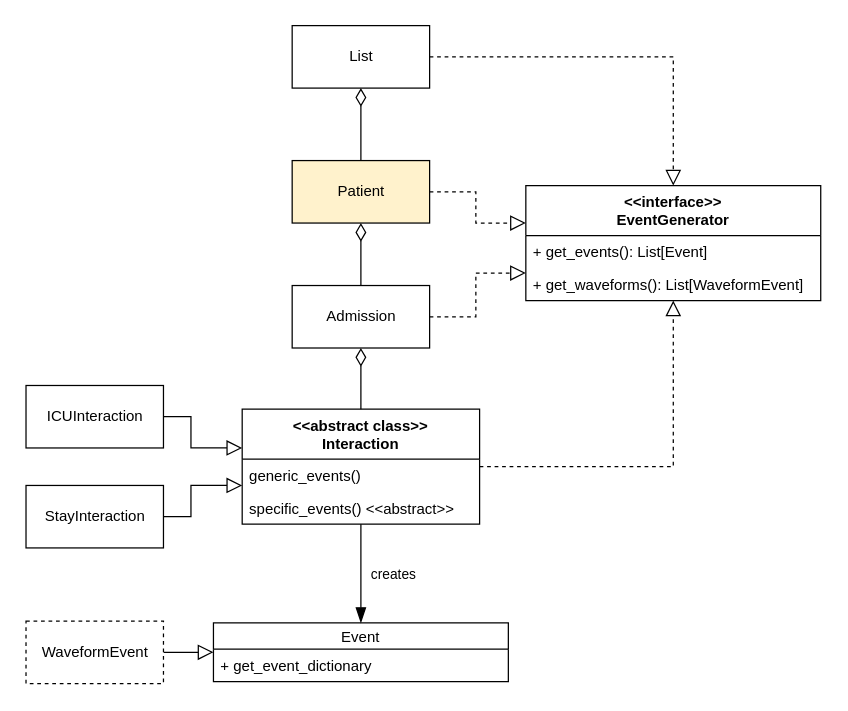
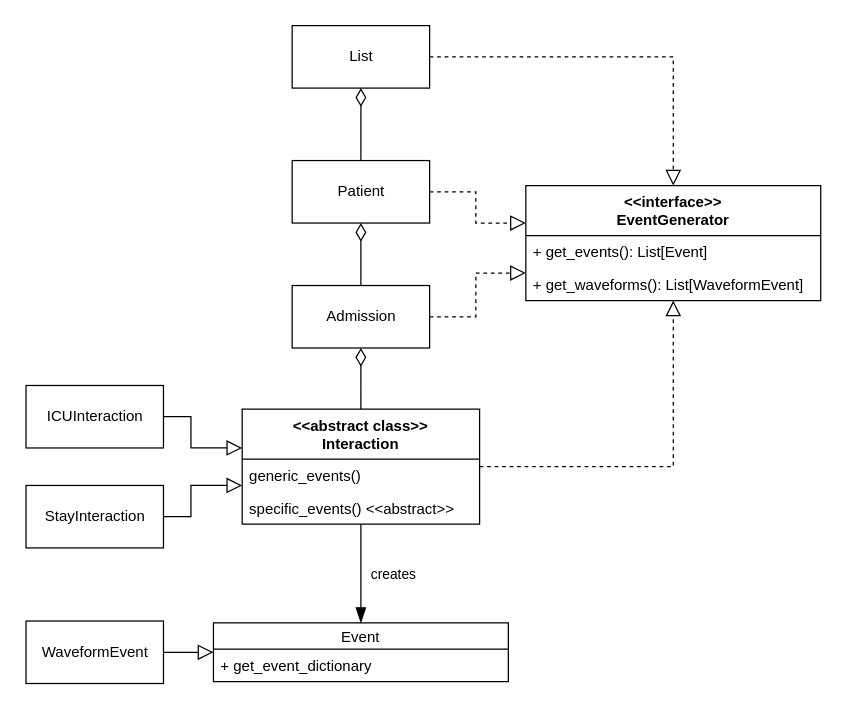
node "Patient": fillcolor #fff2cc -> #ffffff
node "WaveformEvent": style dashed -> solid
